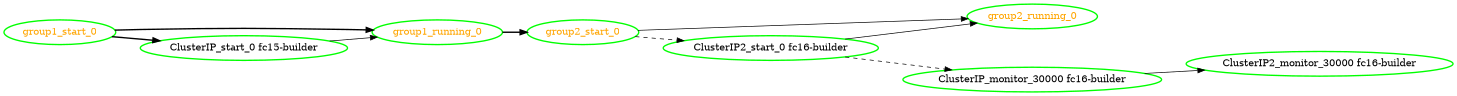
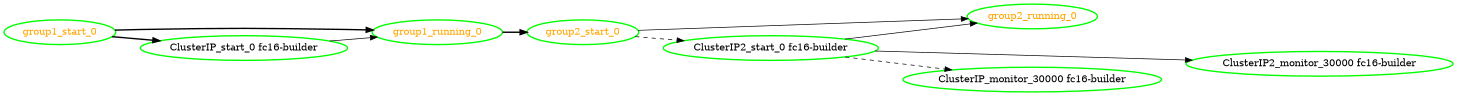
node "ClusterIP_start_0 fc15-builder": label "ClusterIP_start_0 fc15-builder" -> "ClusterIP_start_0 fc16-builder"
edge "ClusterIP_monitor_30000 fc16-builder" -> "ClusterIP2_monitor_30000 fc16-builder": now "ClusterIP2_start_0 fc16-builder" -> "ClusterIP2_monitor_30000 fc16-builder"
